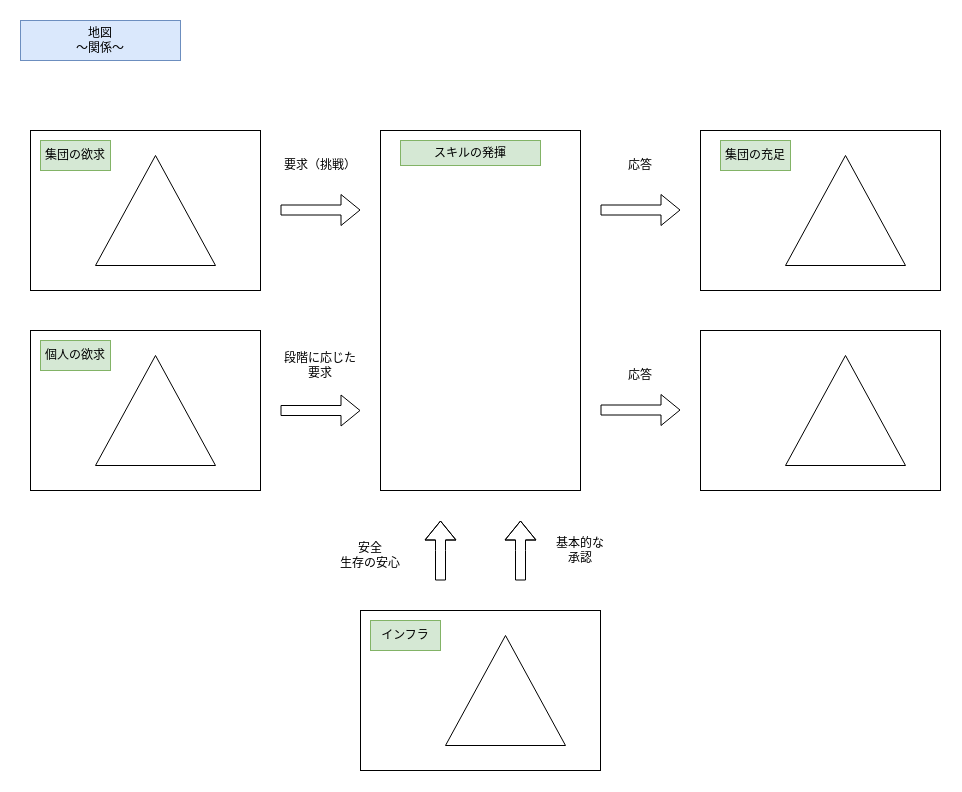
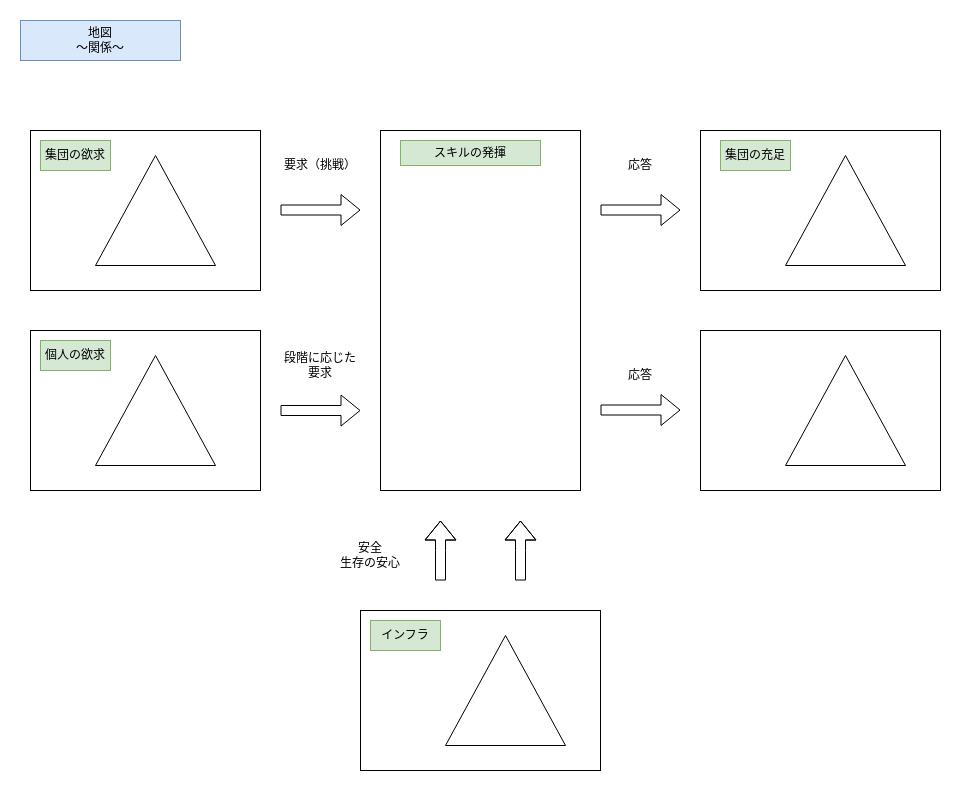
node "基本的な 承認": removed
